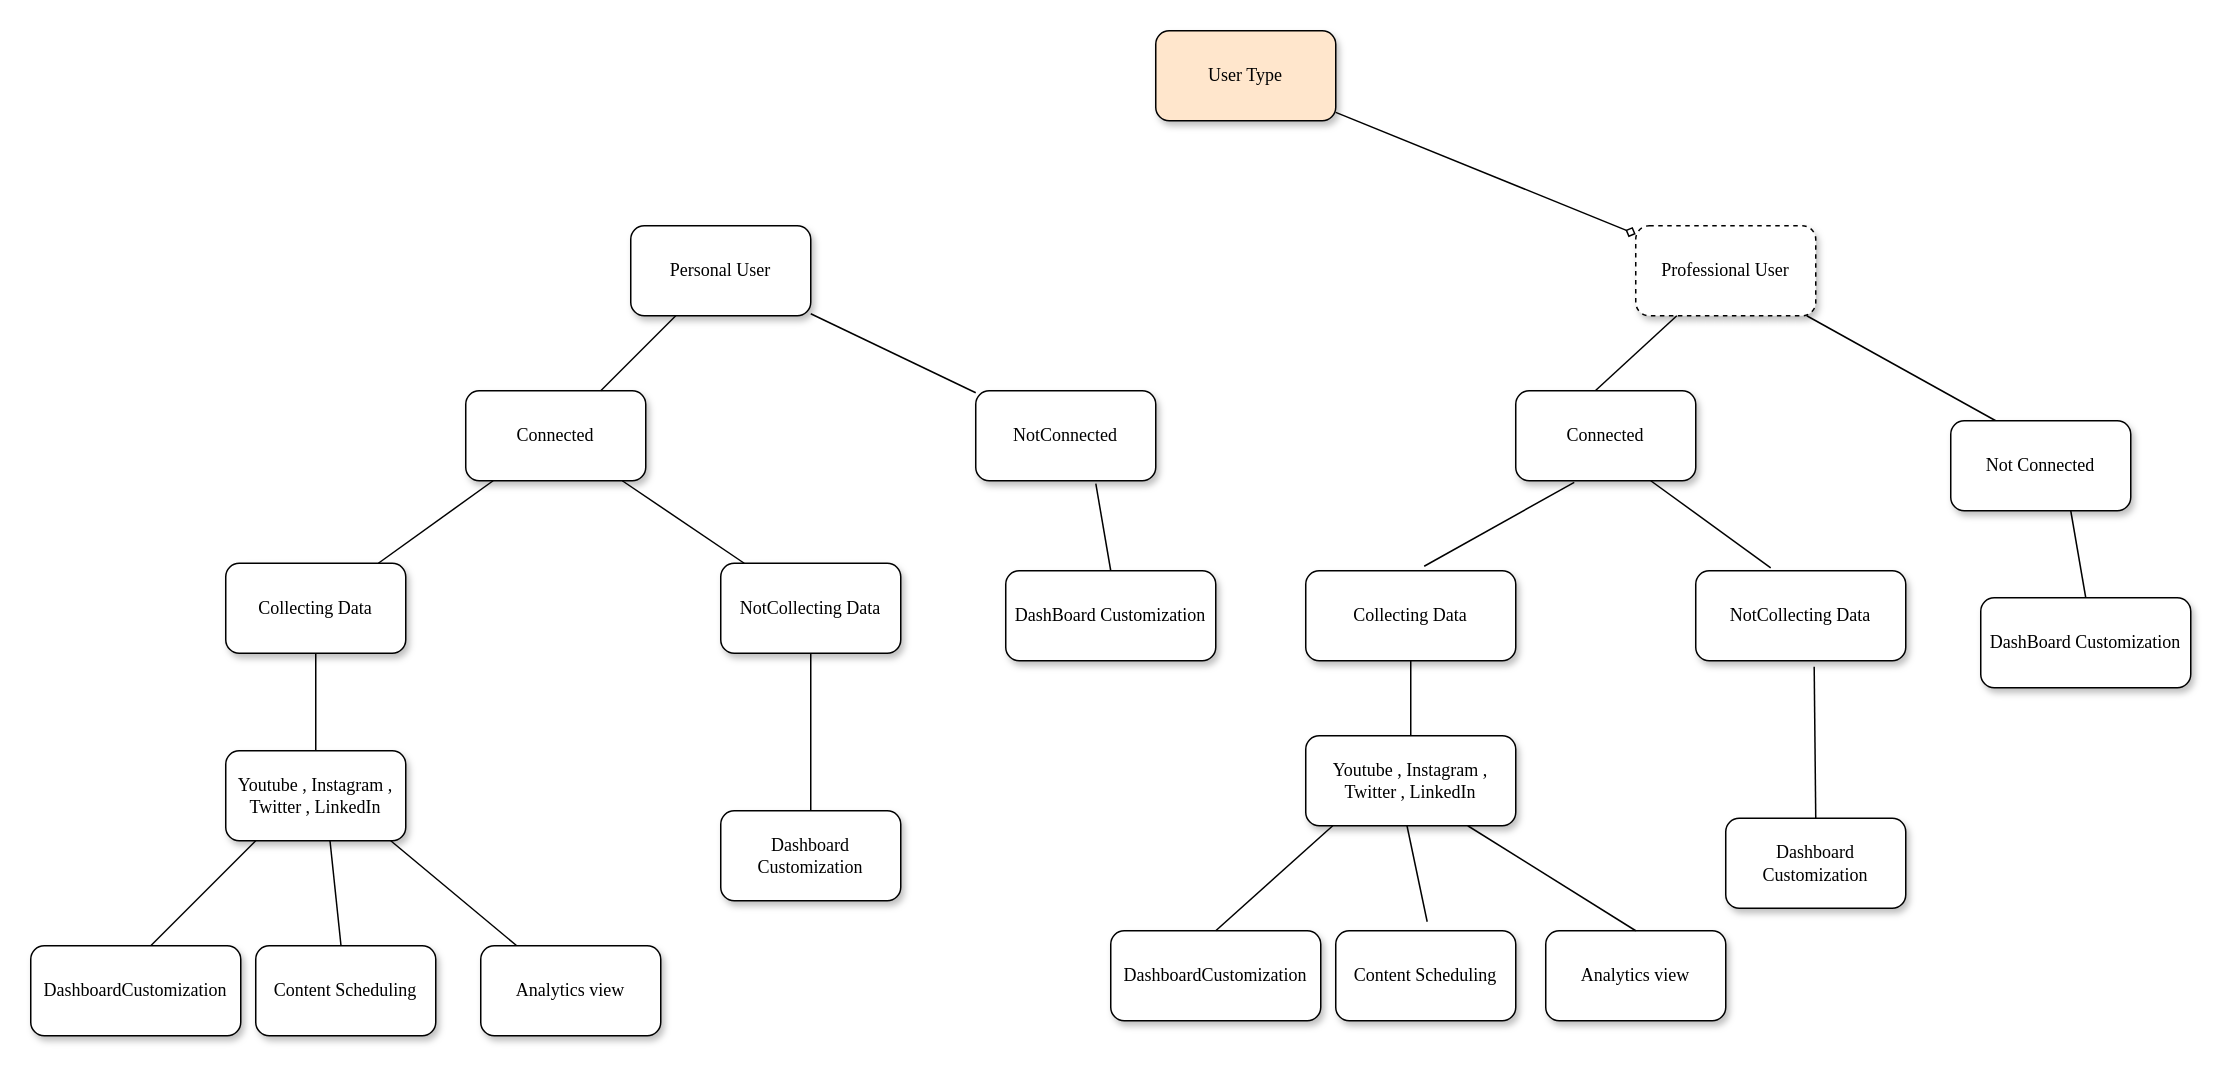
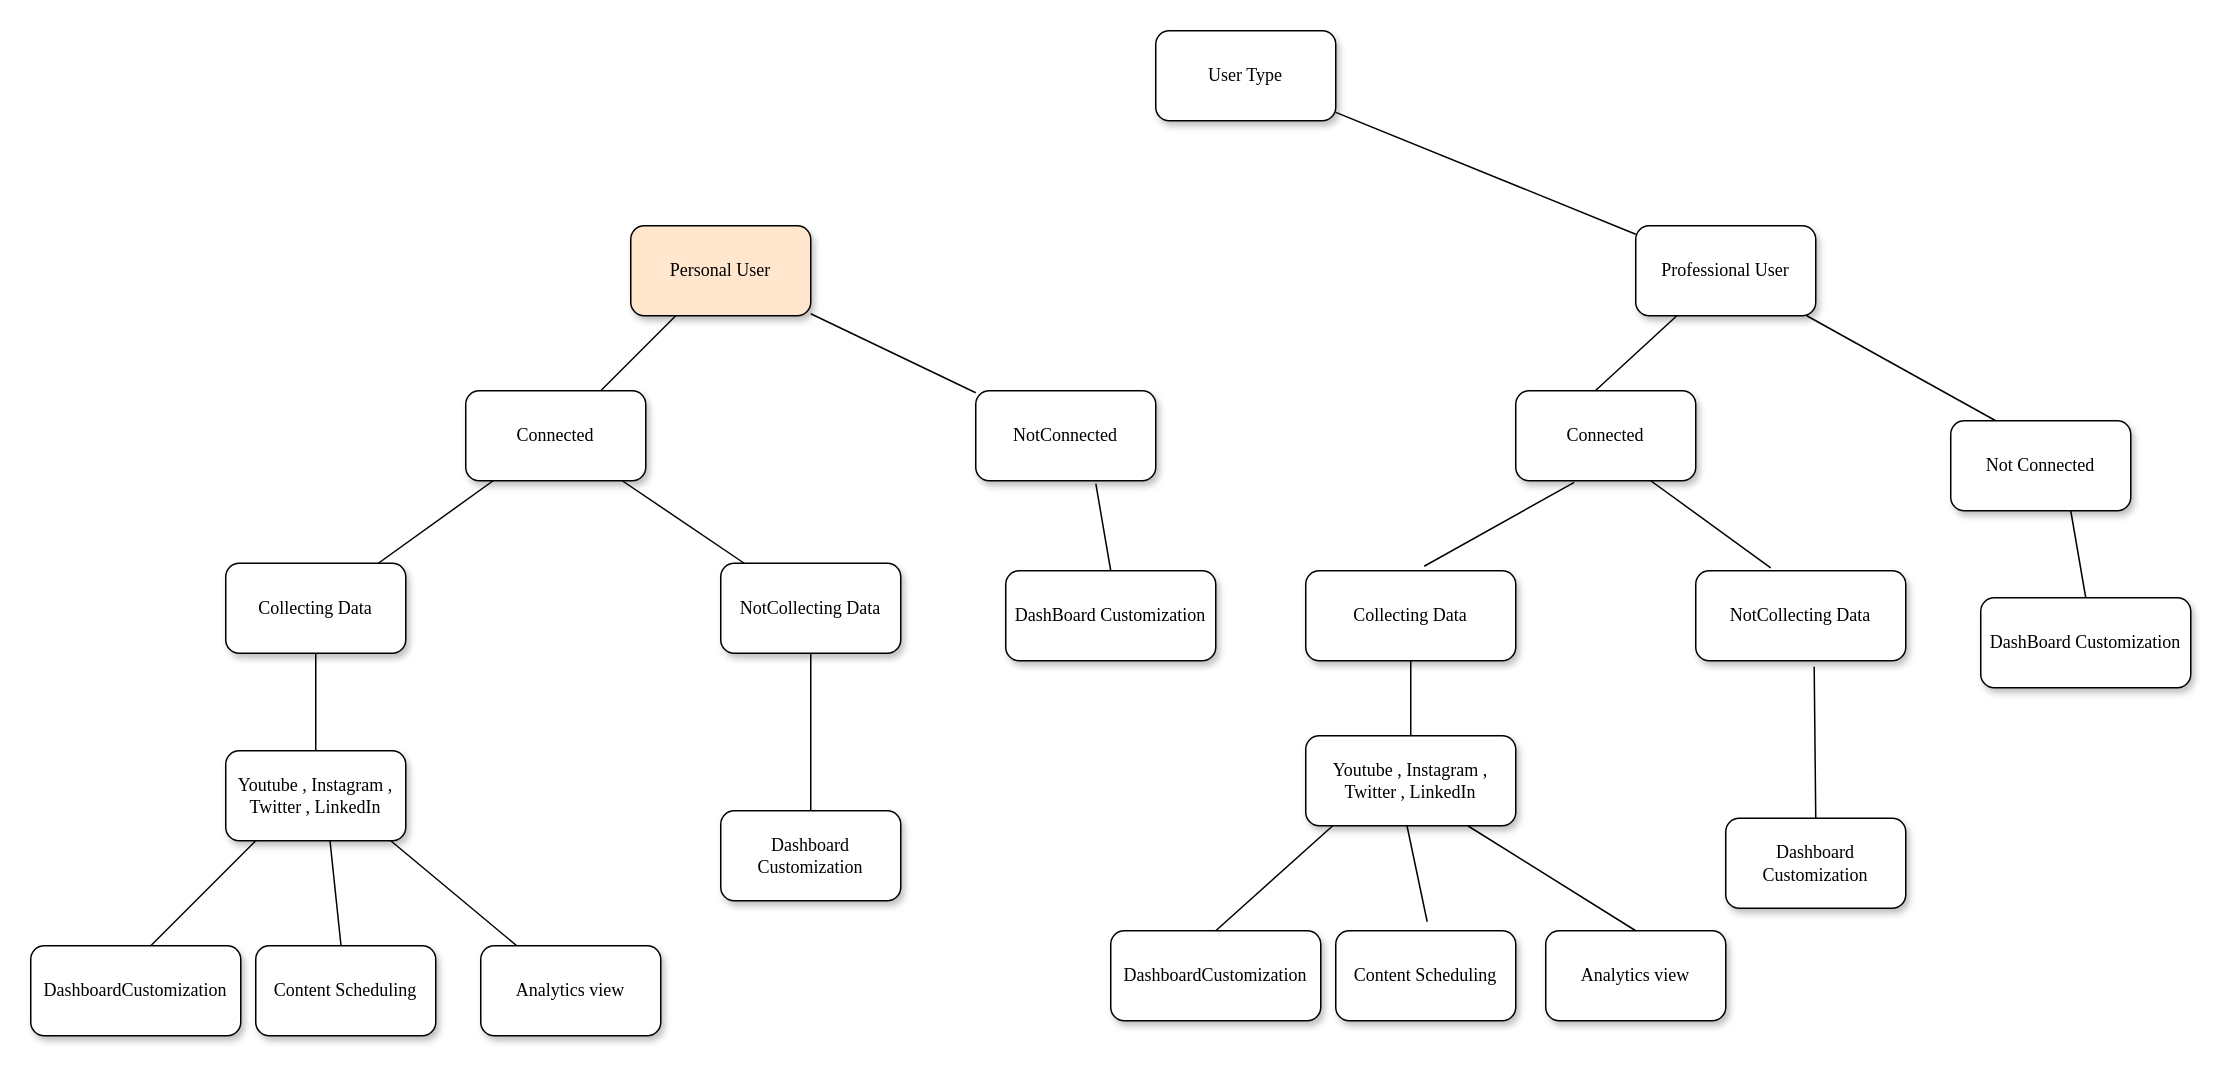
node "User Type": fillcolor #ffe6cc -> #ffffff
edge "User Type" -> "Professional User": arrowhead diamond -> none
node "Personal User": fillcolor #ffffff -> #ffe6cc
node "Professional User": style dashed -> solid
